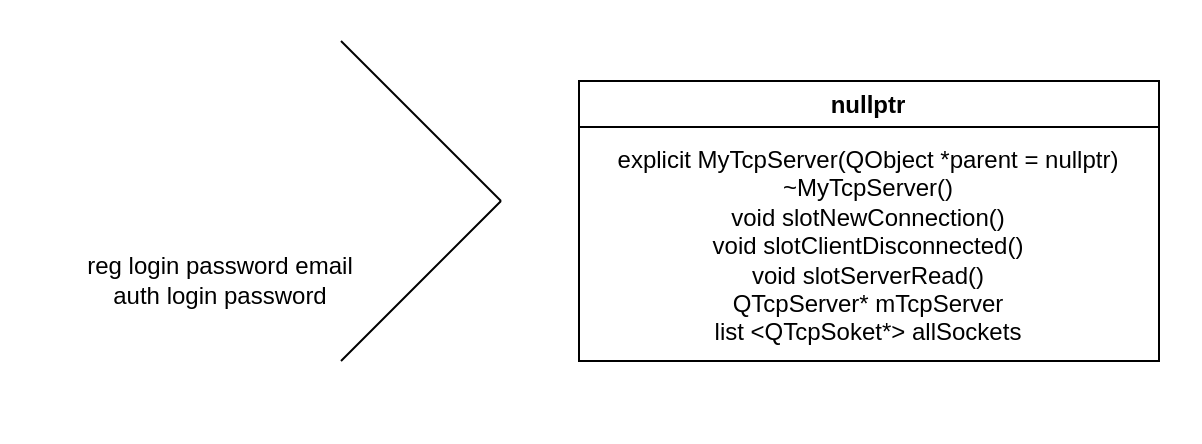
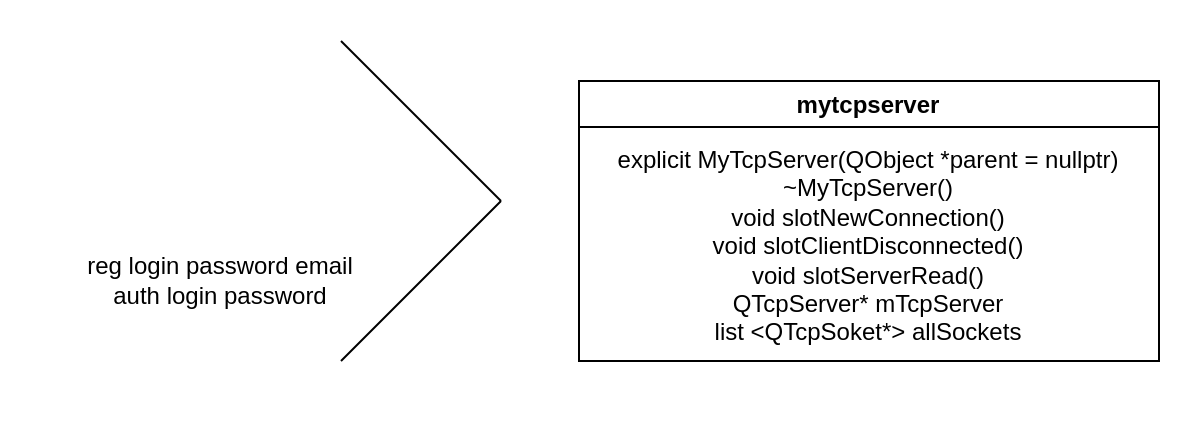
node "nullptr": label "nullptr" -> "mytcpserver"
